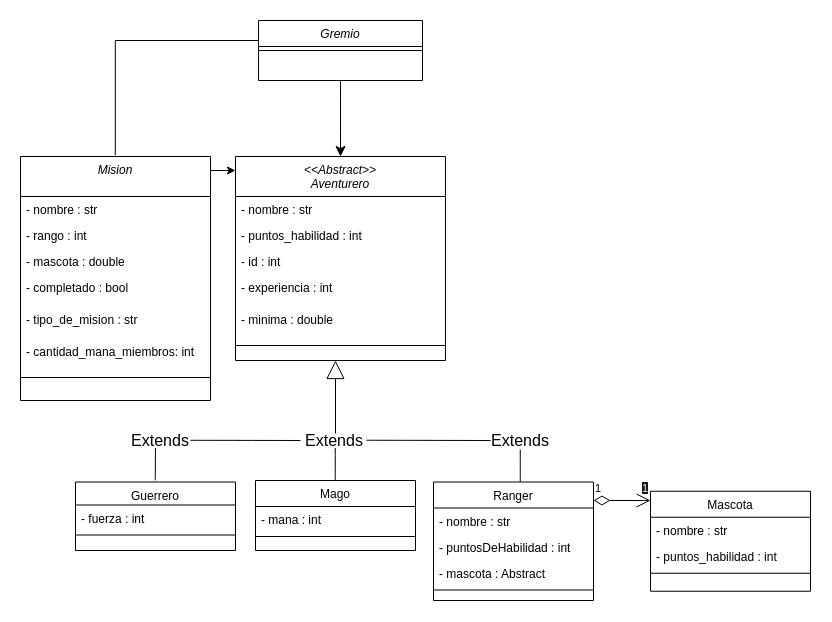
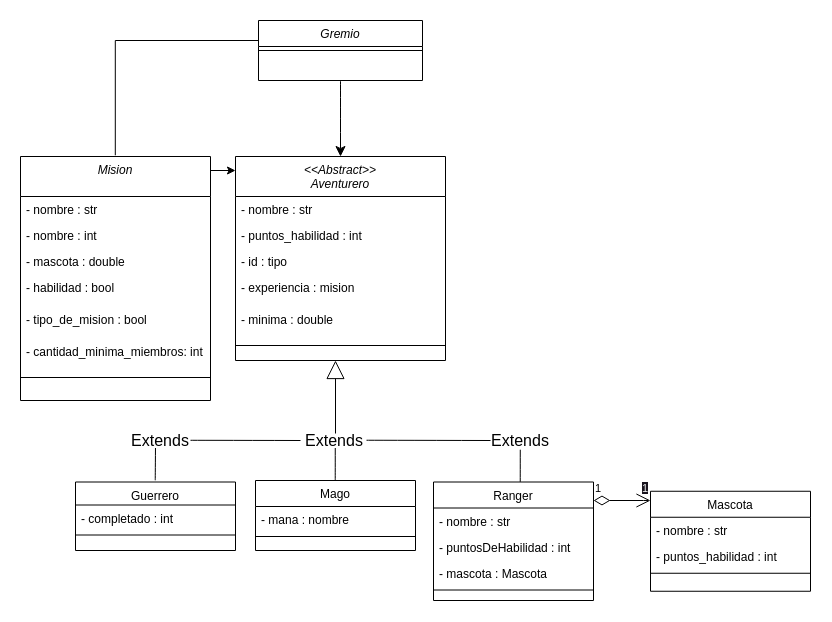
node "- rango : int": label "- rango : int" -> "- nombre : int"
node "- id : int": label "- id : int" -> "- id : tipo"
node "- completado : bool": label "- completado : bool" -> "- habilidad : bool"
node "- experiencia : int": label "- experiencia : int" -> "- experiencia : mision"
node "- tipo_de_mision : str": label "- tipo_de_mision : str" -> "- tipo_de_mision : bool"
node "- cantidad_mana_miembros: int": label "- cantidad_mana_miembros: int" -> "- cantidad_minima_miembros: int"
node "- fuerza : int": label "- fuerza : int" -> "- completado : int"
node "- mana : int": label "- mana : int" -> "- mana : nombre"
node "- mascota : Abstract": label "- mascota : Abstract" -> "- mascota : Mascota"
